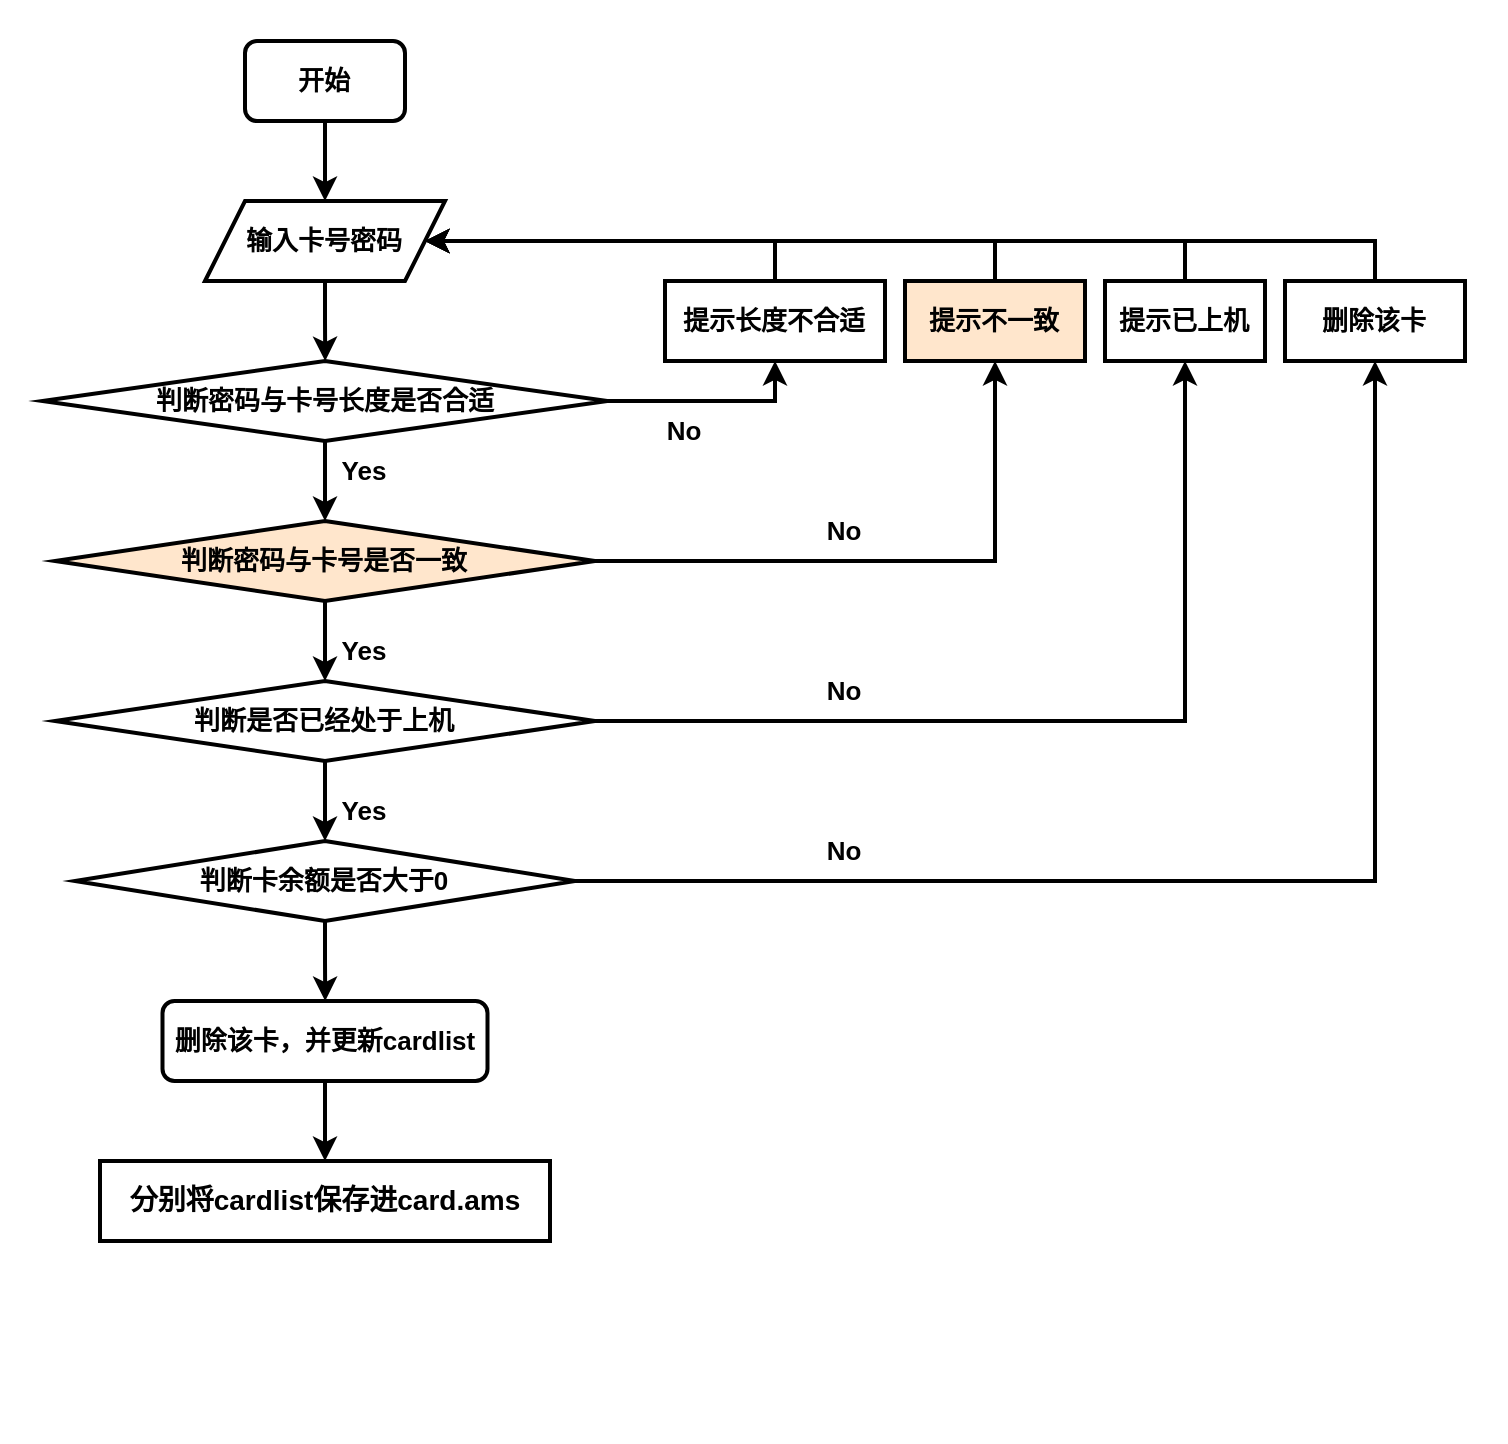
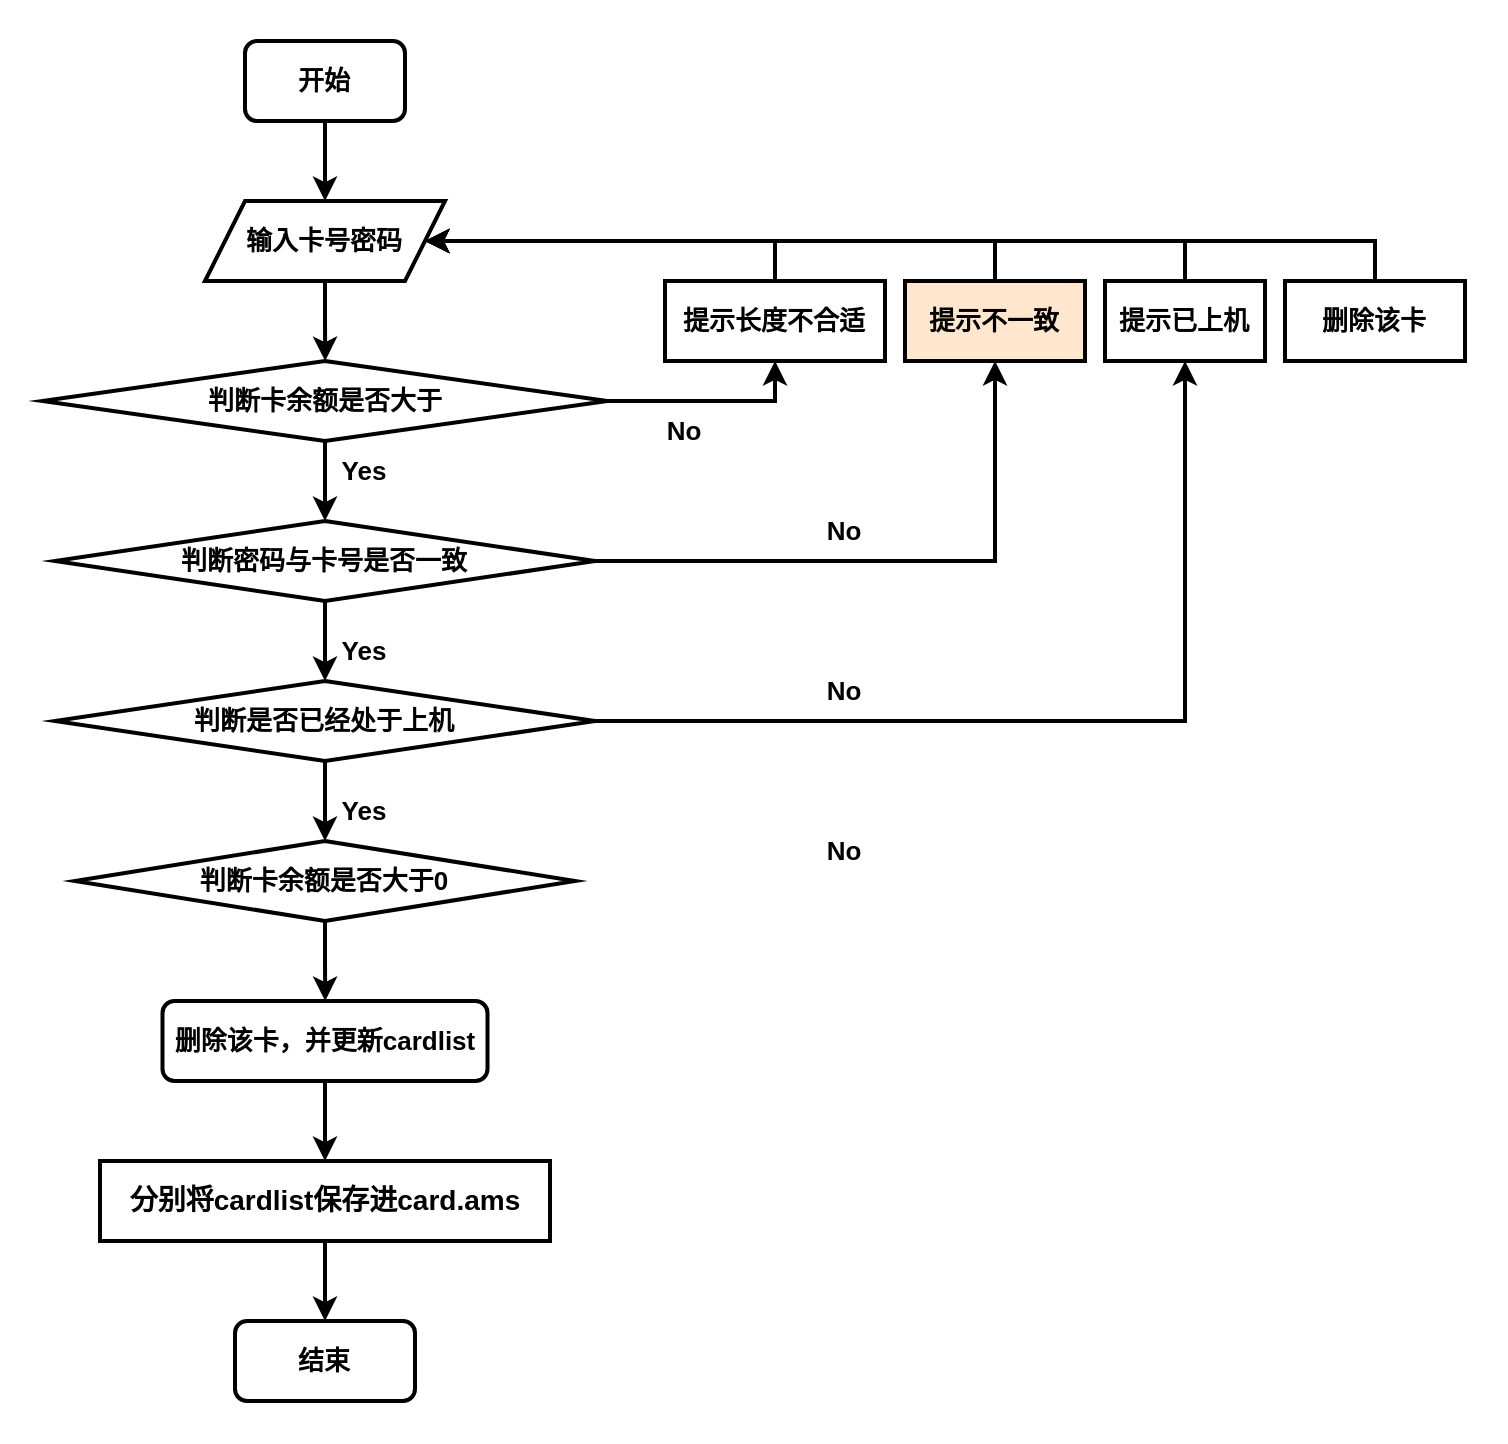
node "判断密码与卡号长度是否合适": label "判断密码与卡号长度是否合适" -> "判断卡余额是否大于"
node "判断密码与卡号是否一致": fillcolor #ffe6cc -> #ffffff
edge "判断卡余额是否大于0" -> "删除该卡": removed
edge "分别将cardlist保存进card.ams" -> "结束": added
node "结束": added
